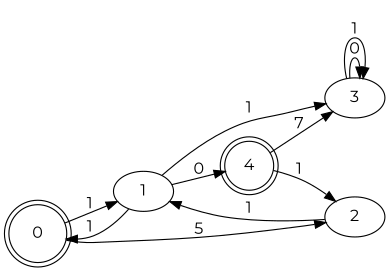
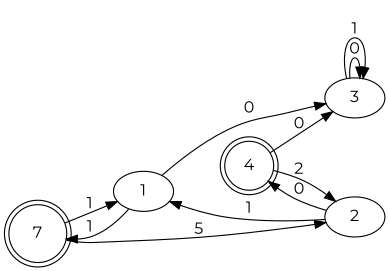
edge "1" -> "3": label "1" -> "0"
edge "4" -> "3": label "7" -> "0"
edge "4" -> "2": label "1" -> "2"
edge "1" -> "4": now "2" -> "4"
node "0": label "0" -> "7"
